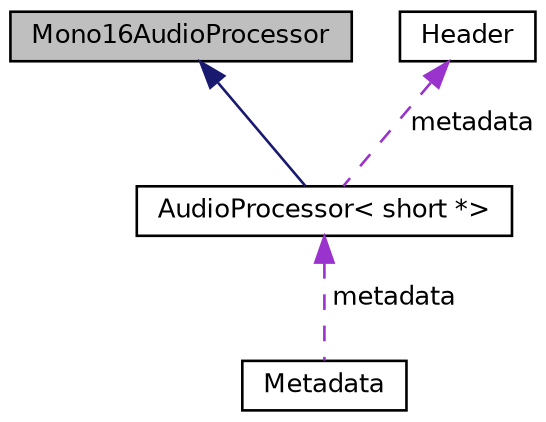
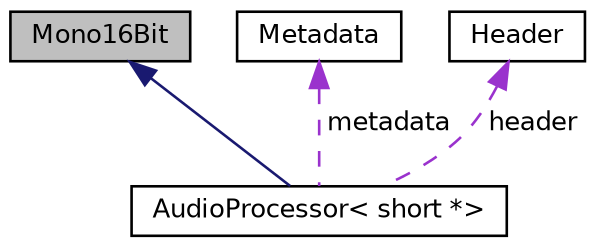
node "Mono16AudioProcessor": label "Mono16AudioProcessor" -> "Mono16Bit"
edge "AudioProcessor< short *>" -> "Header": label " metadata" -> " header"
edge "Metadata" -> "AudioProcessor< short *>": reversed
